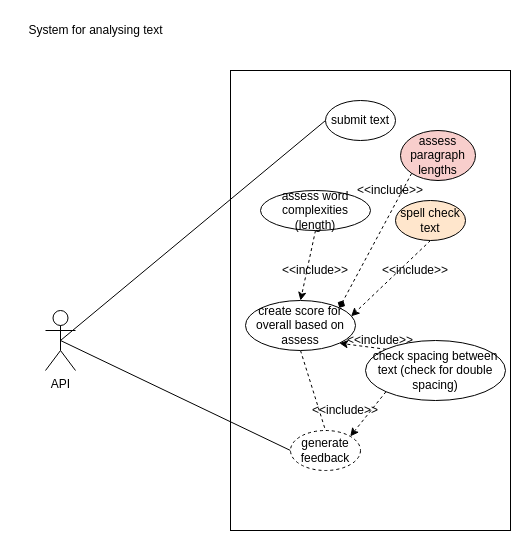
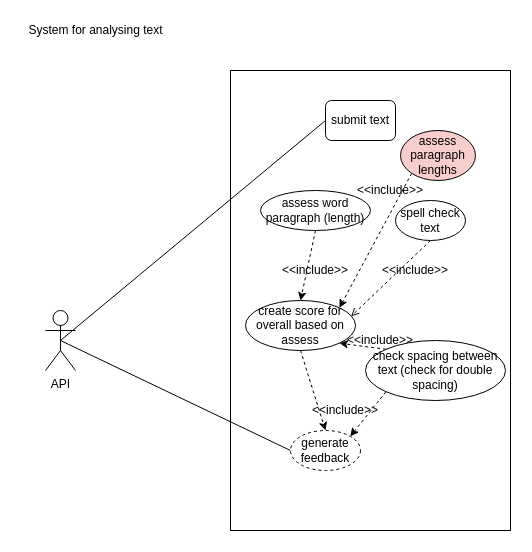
node "submit text": shape ellipse -> rounded rectangle
node "assess word complexities (length)": label "assess word complexities (length)" -> "assess word paragraph (length)"
node "spell check text": fillcolor #ffe6cc -> #ffffff
edge "assess paragraph lengths" -> "create score for overall based on assess": arrowhead diamond -> classic
edge "spell check text" -> "create score for overall based on assess": arrowhead classic -> open
edge "create score for overall based on assess" -- "generate feedback": arrowhead none -> classic
